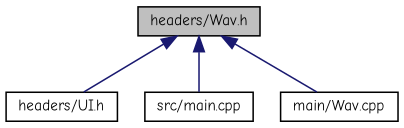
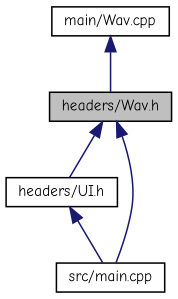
edge "main/Wav.cpp" -> "headers/Wav.h": reversed
edge "src/main.cpp" -> "headers/UI.h": added
